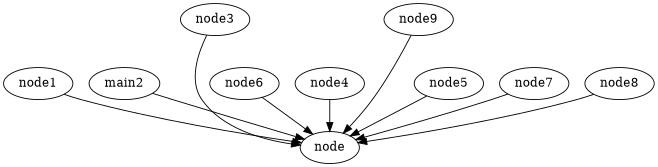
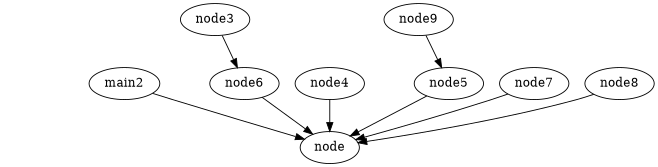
edge "node9" -> "node": now "node9" -> "node5"
node "node1": removed
edge "node3" -> "node": now "node3" -> "node6"
